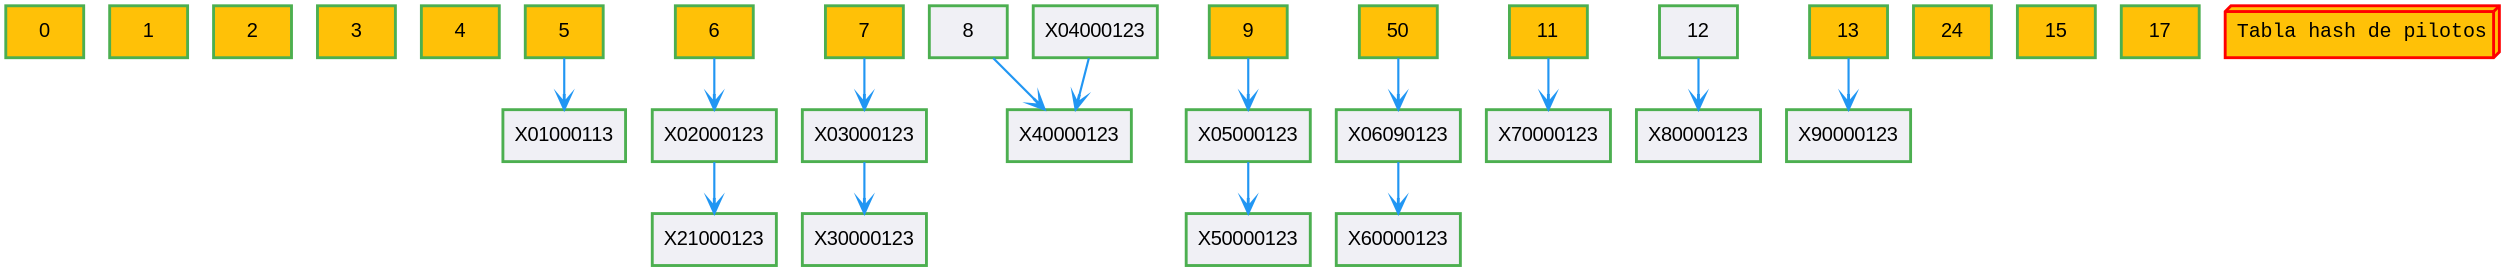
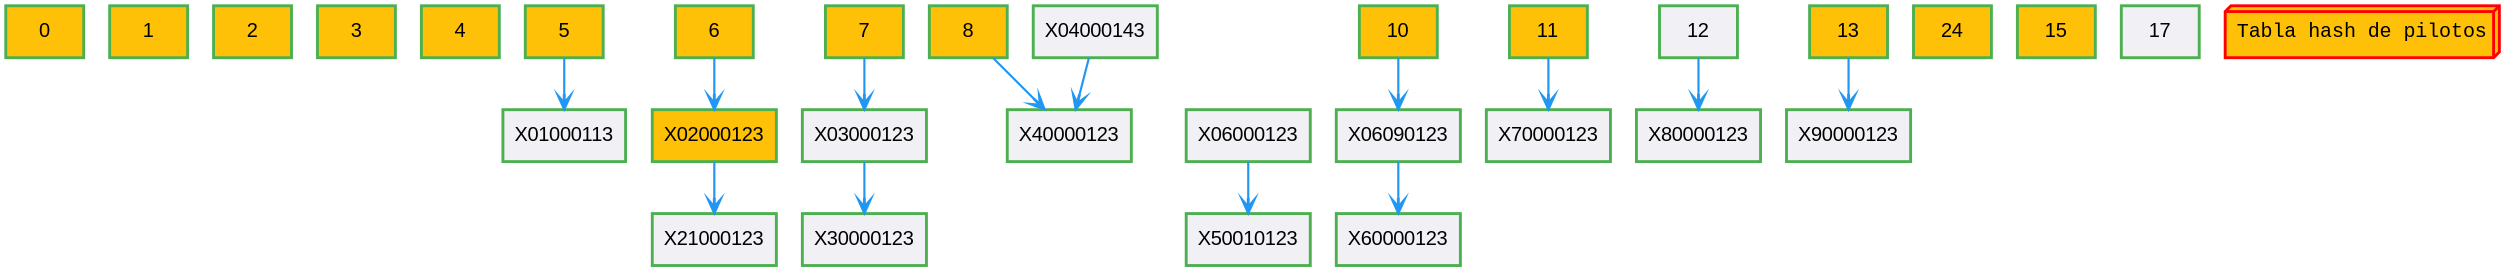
node "8": fillcolor #f0f0f5 -> #ffc107
node "X04000123": label "X04000123" -> "X04000143"
node "9": removed
node "50": label "50" -> "10"
node "17": fillcolor #ffc107 -> #f0f0f5
node "X02000123": fillcolor #f0f0f5 -> #ffc107
node "X05000123": label "X05000123" -> "X06000123"
node "X50000123": label "X50000123" -> "X50010123"
